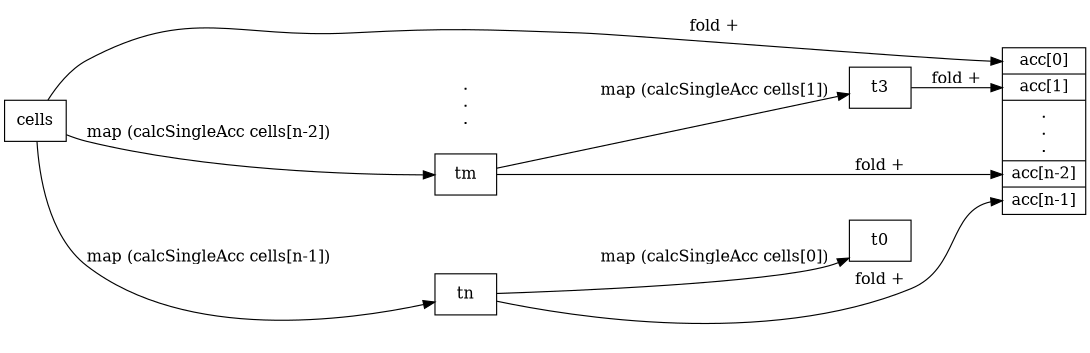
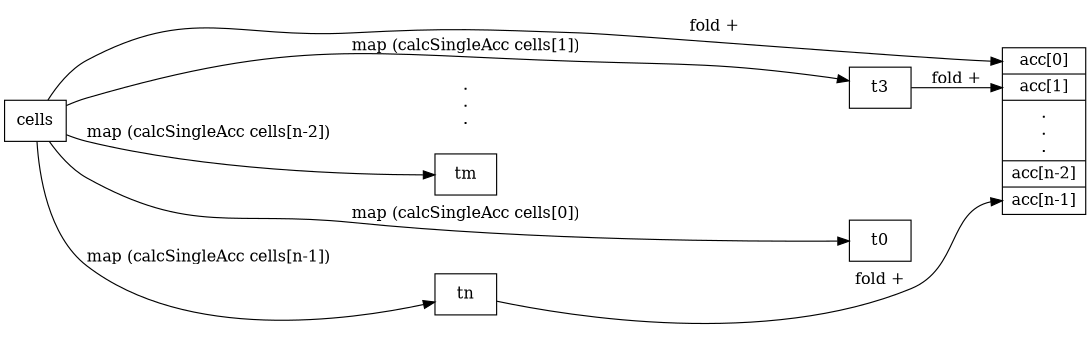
edge "tm" -> "t3": now "cells" -> "t3"
edge "tm" -> "acc[0]": removed, label "fold +"
edge "tn" -> "t0": now "cells" -> "t0"
